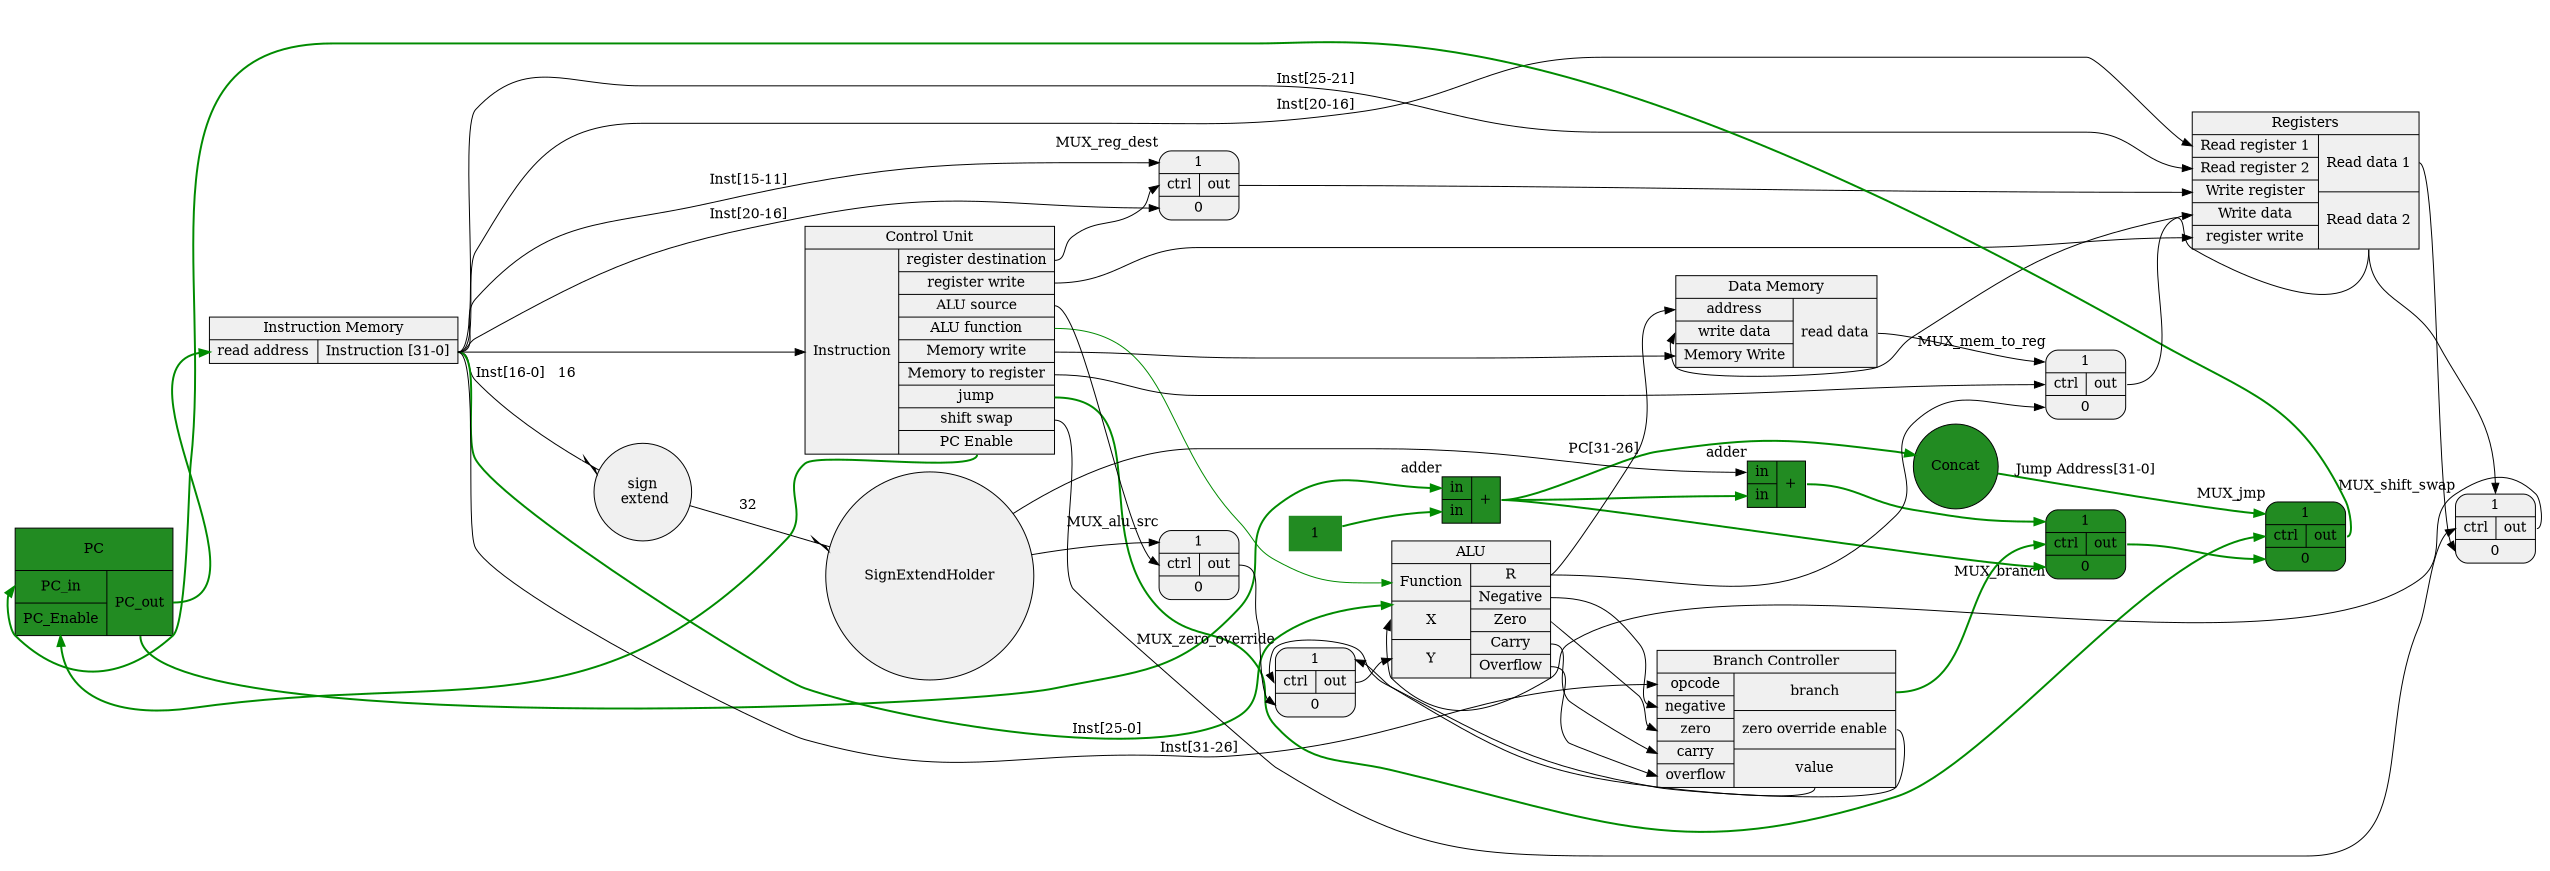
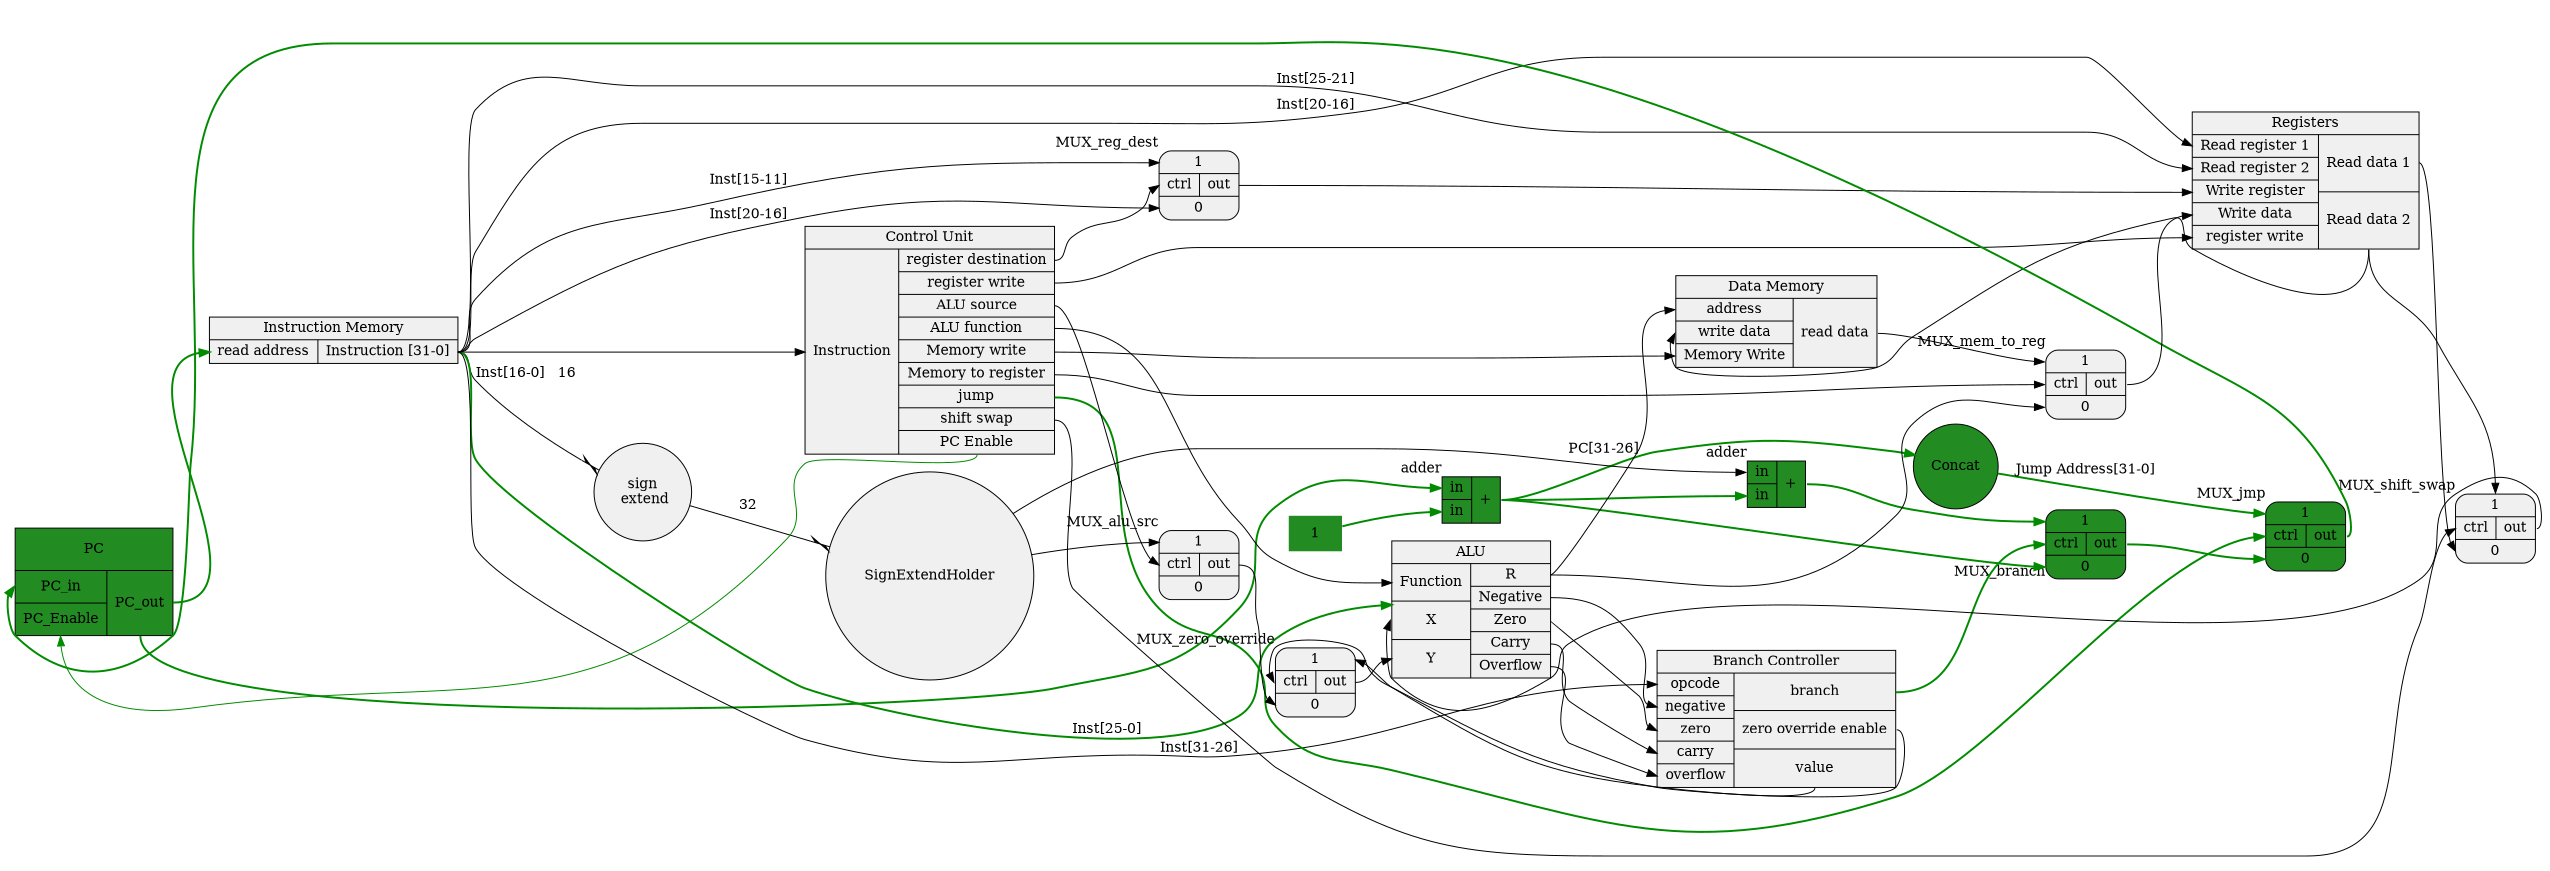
edge "Control Unit" -> "ALU": color green4 -> black
edge "Control Unit" -> "PC": style bold -> solid
